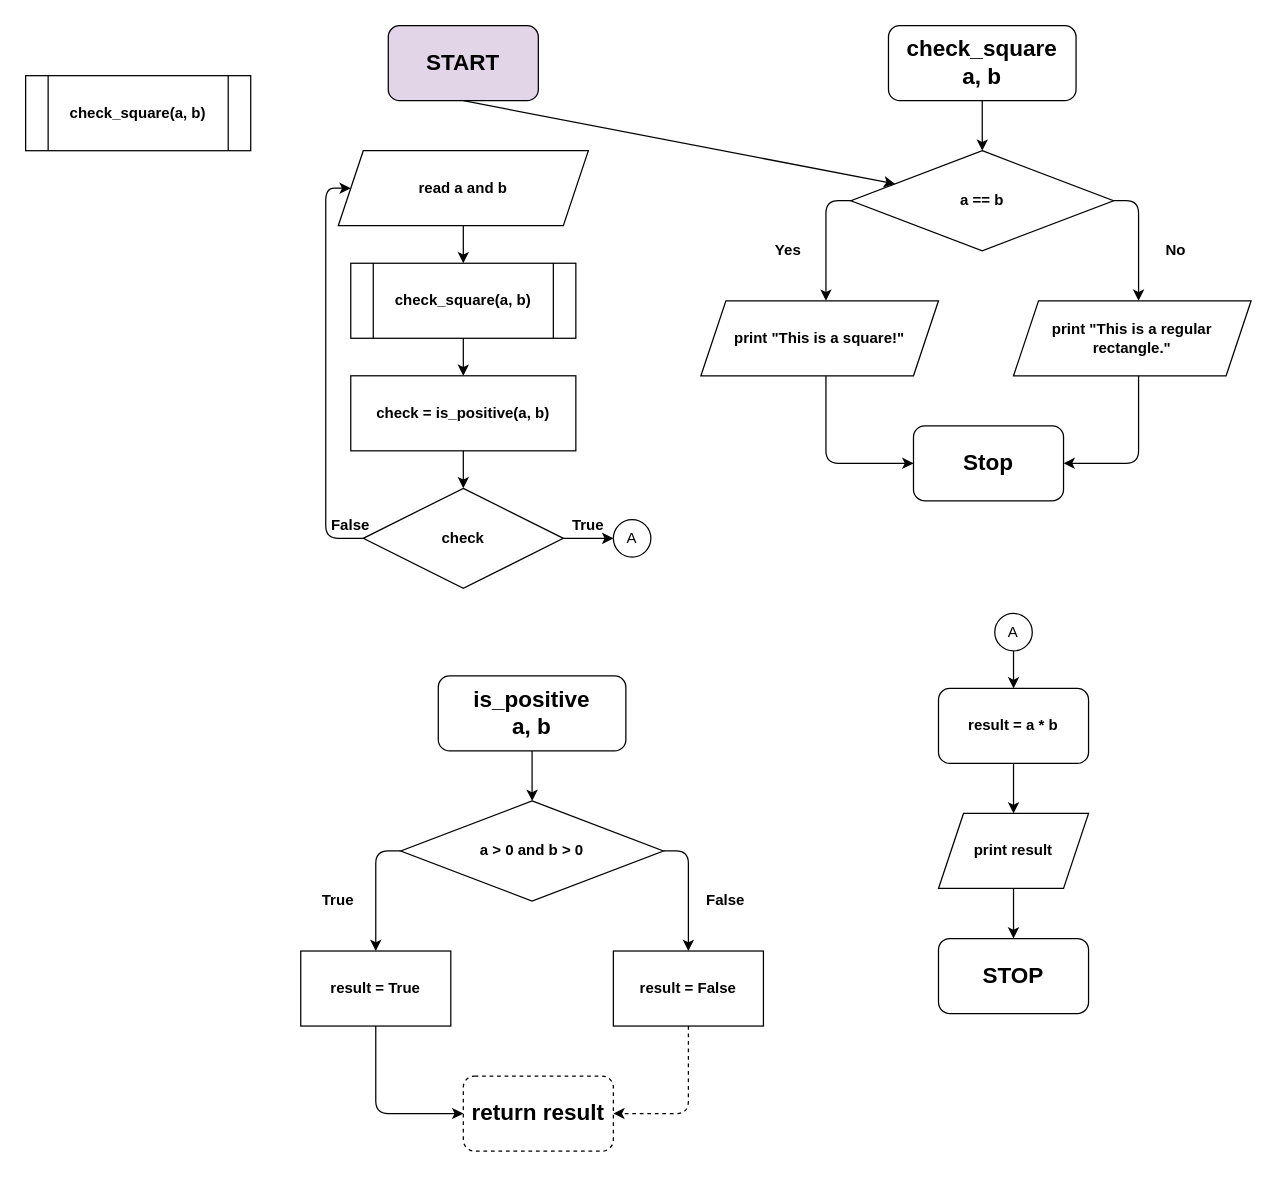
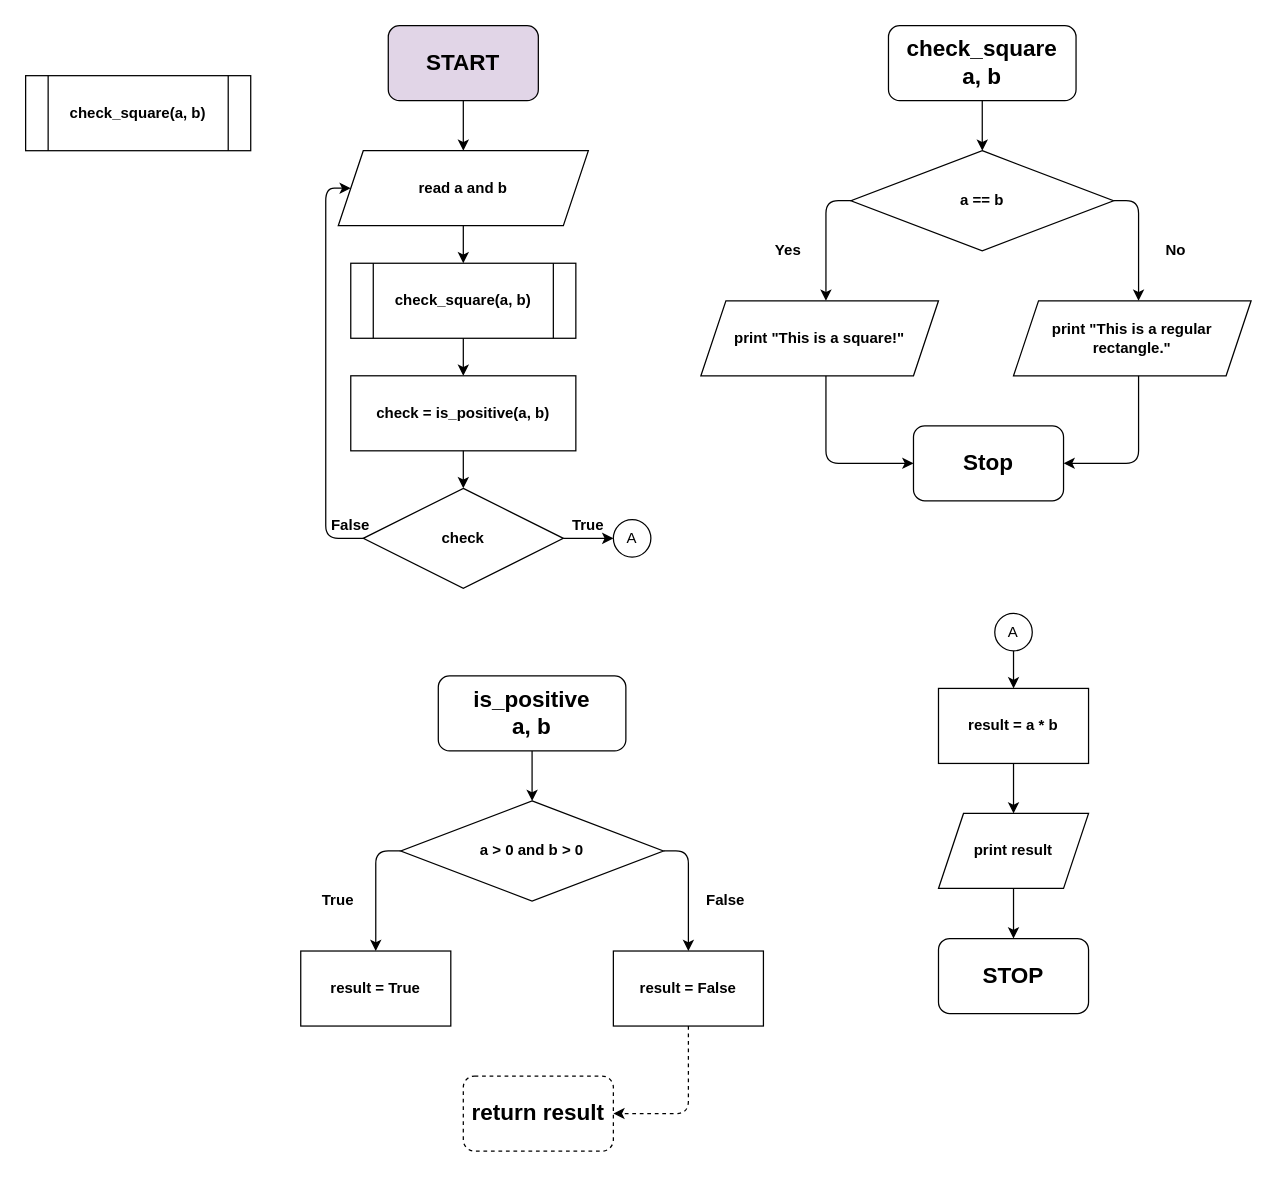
edge "START" -> "a == b": now "START" -> "read a and b"
node "result = a * b": shape rounded rectangle -> rectangle
edge "result = True" -> "return result": removed
